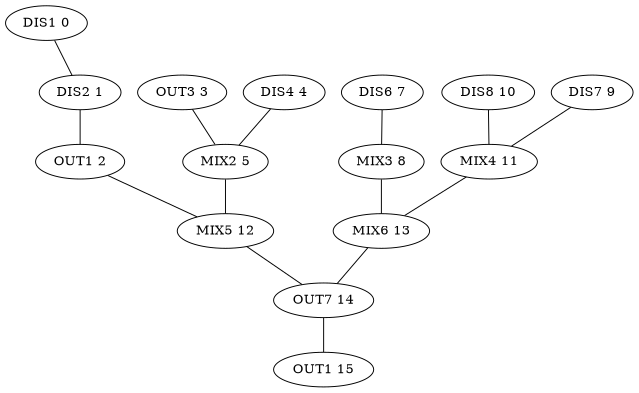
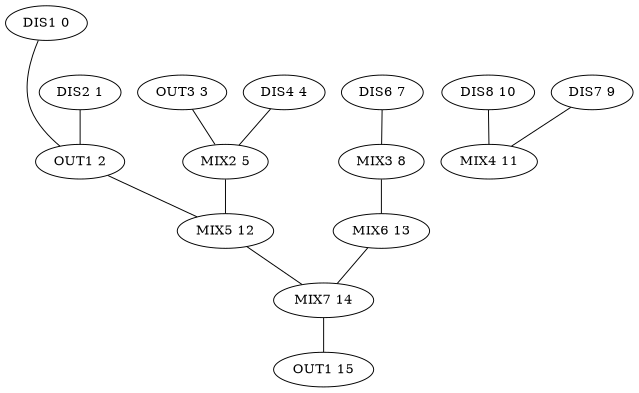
edge "DIS1 0" -- "DIS2 1": now "DIS1 0" -- "OUT1 2"
edge "MIX4 11" -- "MIX6 13": removed
node "OUT7 14": label "OUT7 14" -> "MIX7 14"
